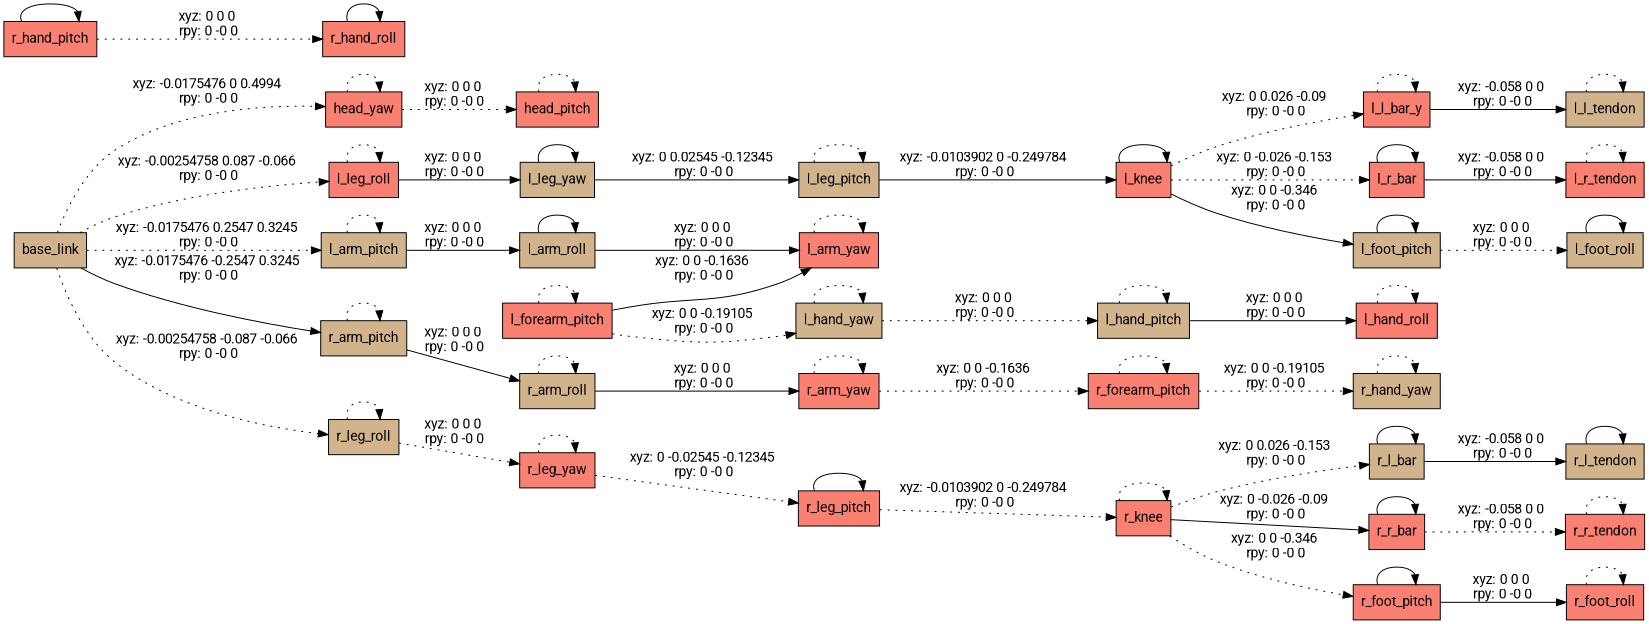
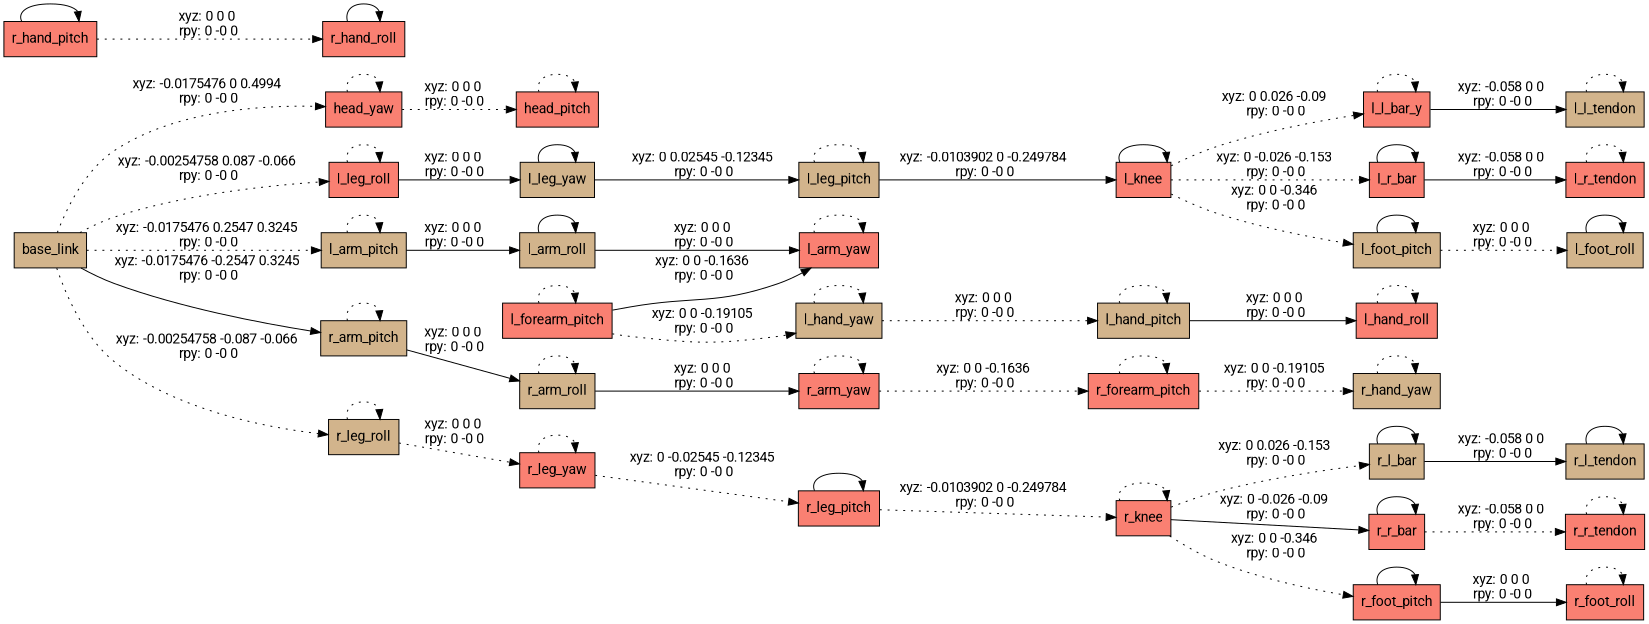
edge "l_knee" -> "l_foot_pitch": style solid -> dotted
